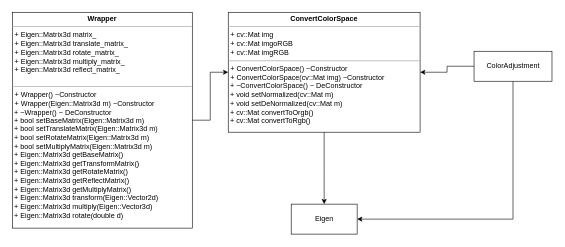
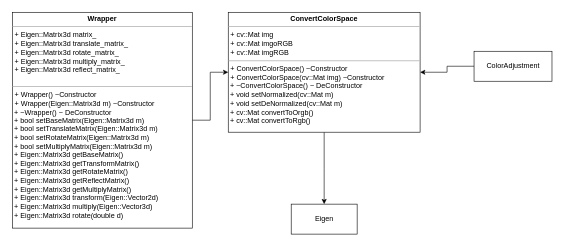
edge "ColorAdjustment" -> "Eigen": removed
